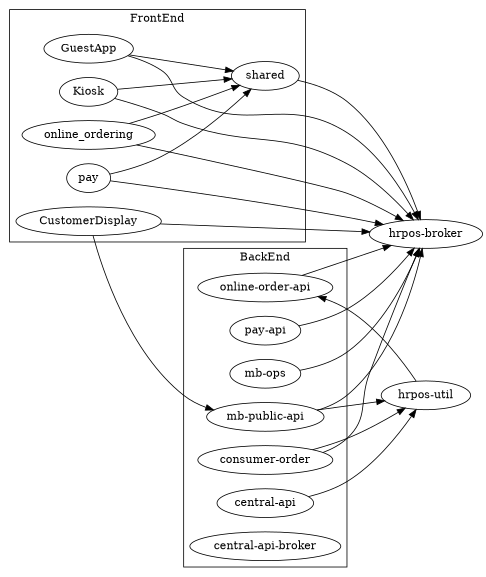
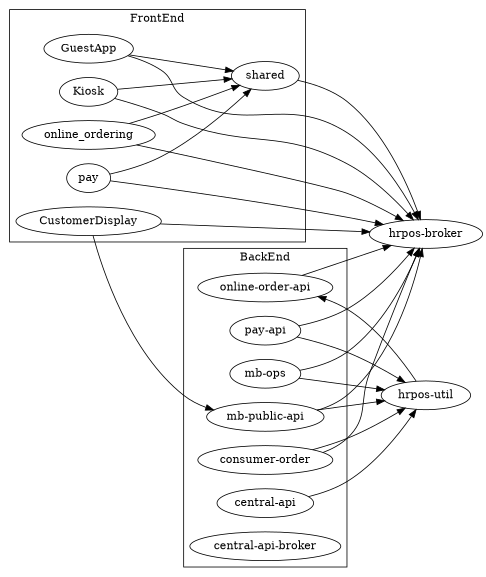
edge "pay-api" -> "hrpos-util": added
edge "mb-ops" -> "hrpos-util": added
